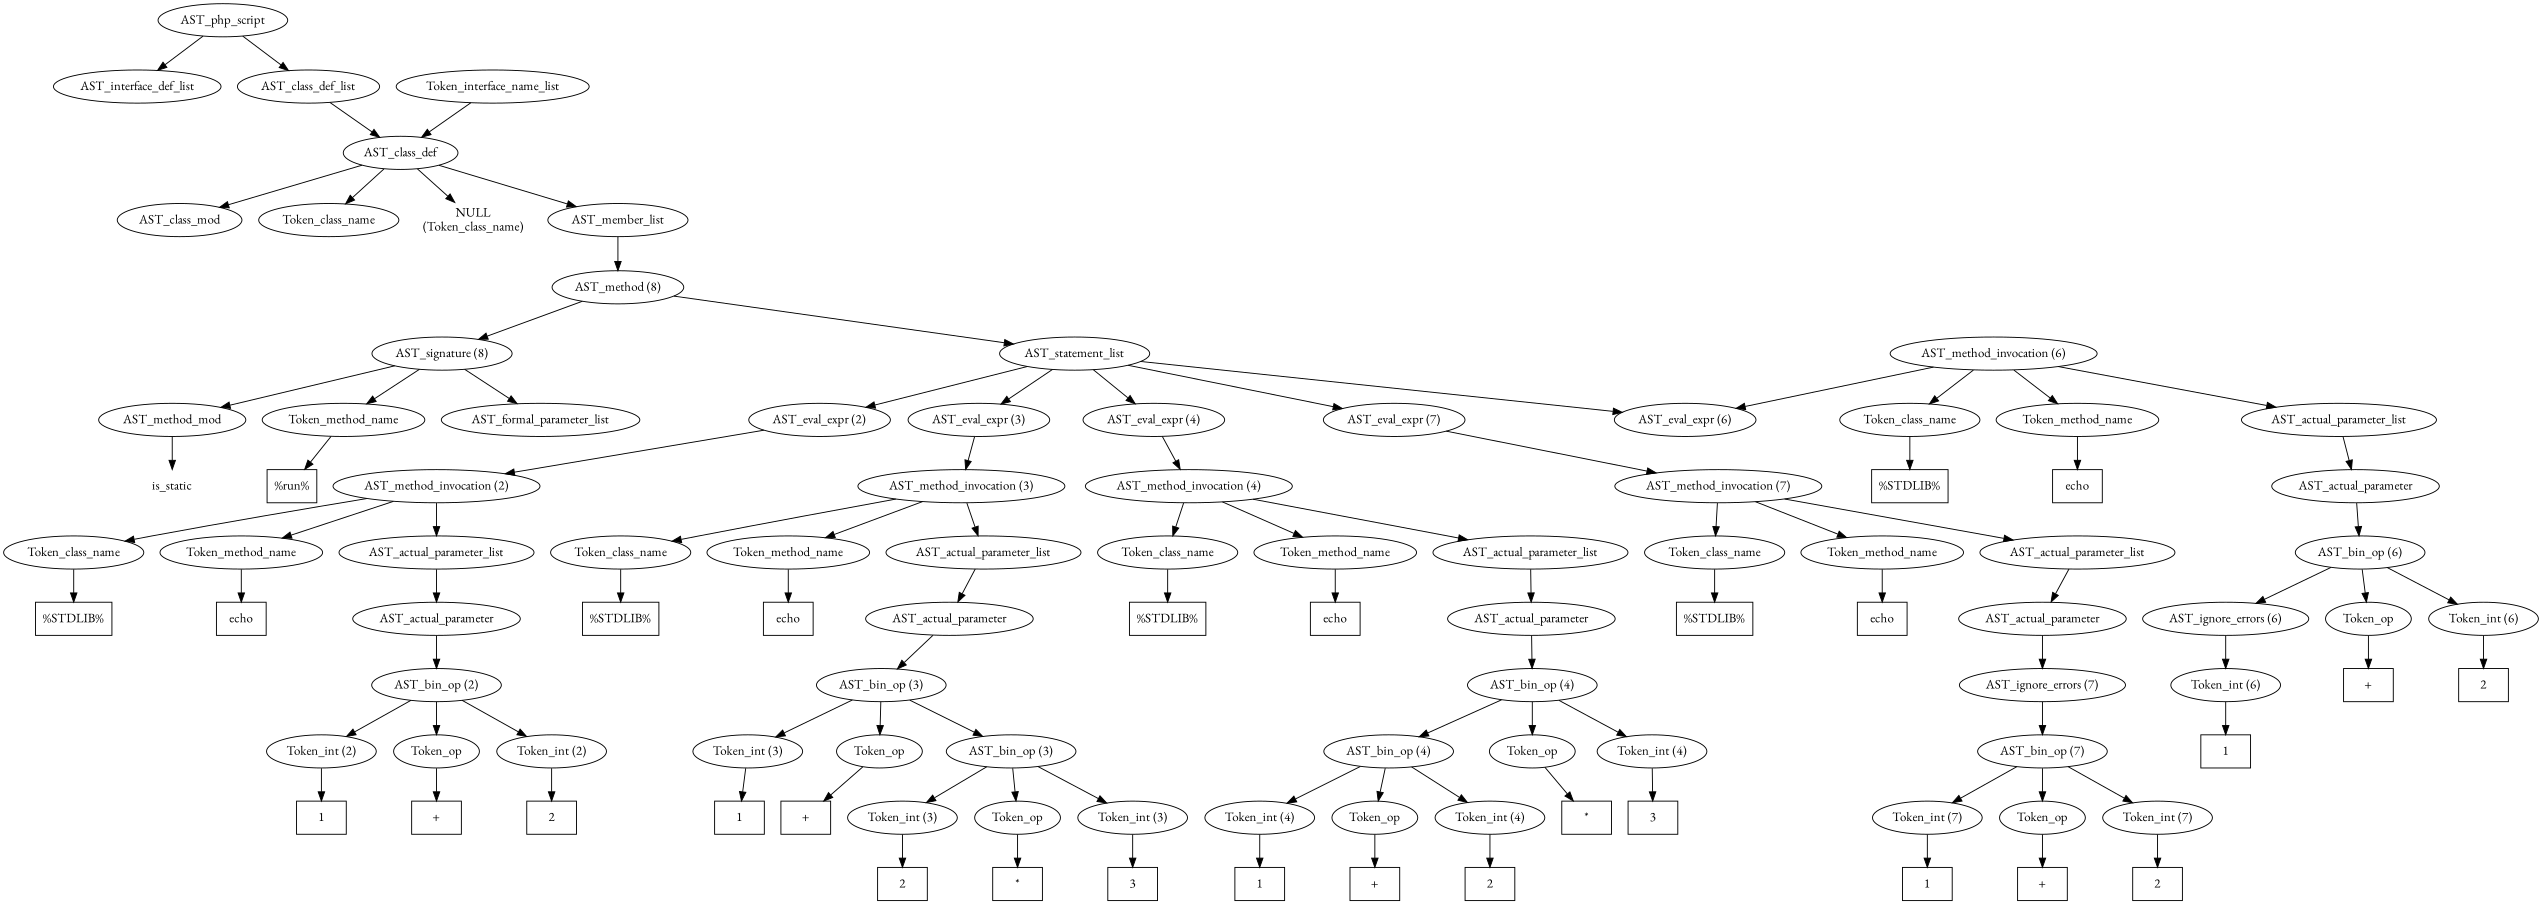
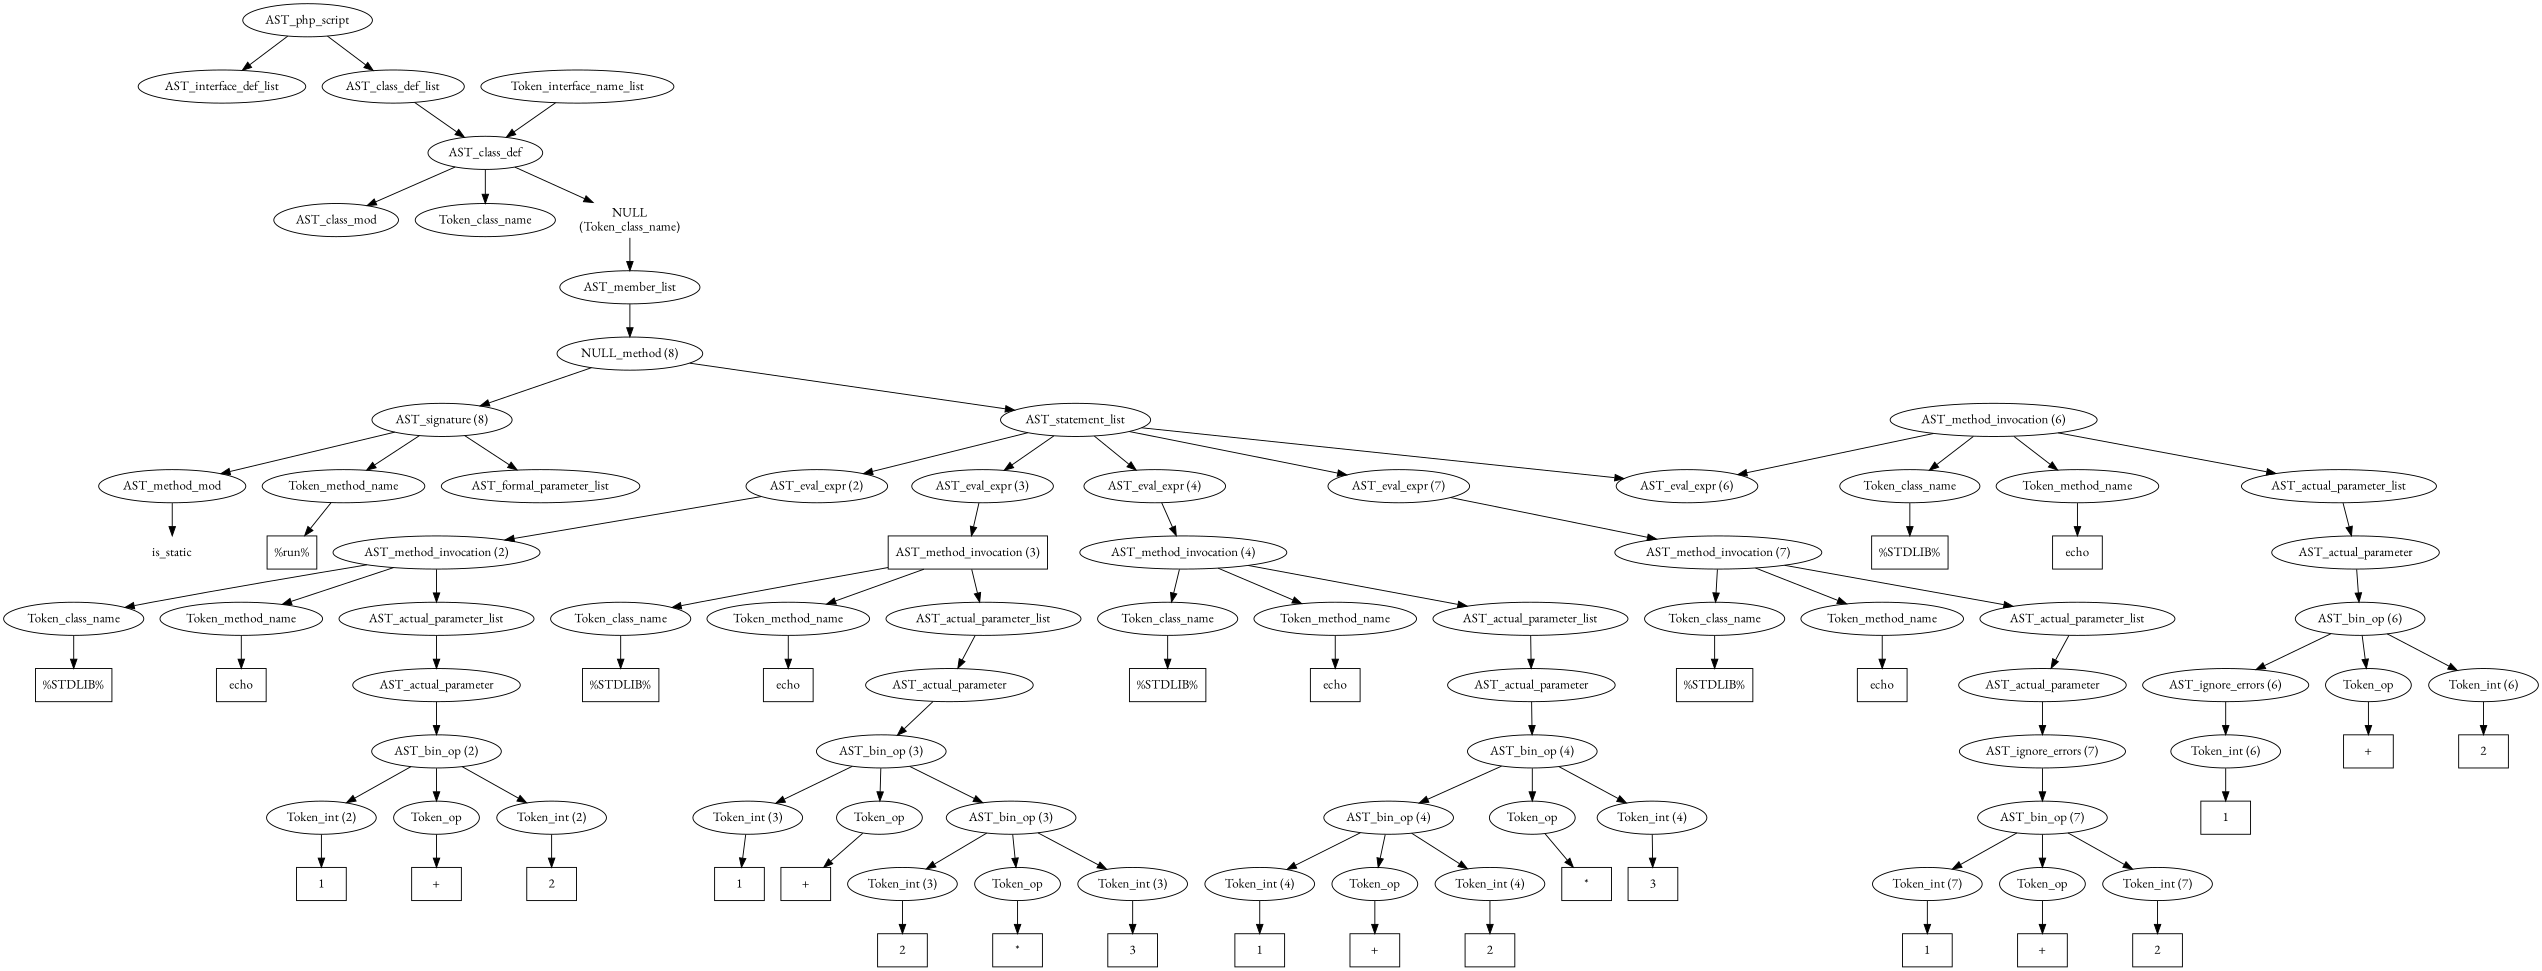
edge "AST_class_def" -> "AST_member_list": now "NULL (Token_class_name)" -> "AST_member_list"
node "AST_method (8)": label "AST_method (8)" -> "NULL_method (8)"
node "AST_method_invocation (3)": shape ellipse -> box
